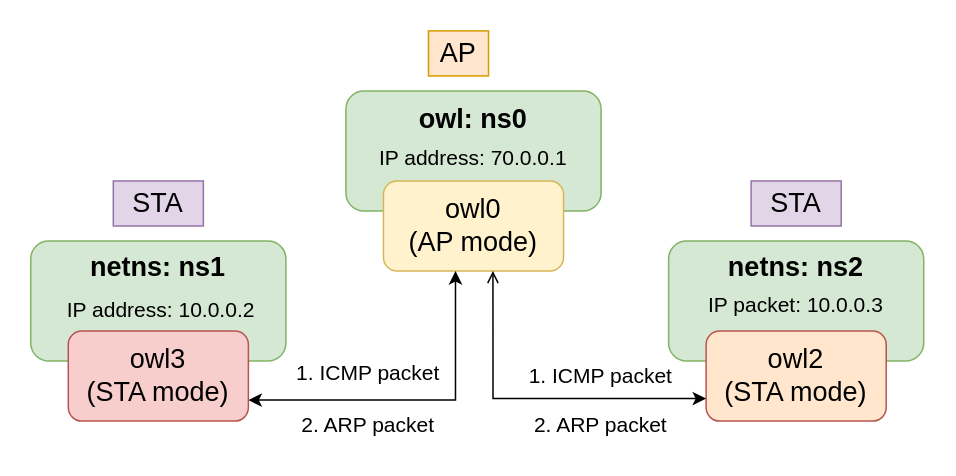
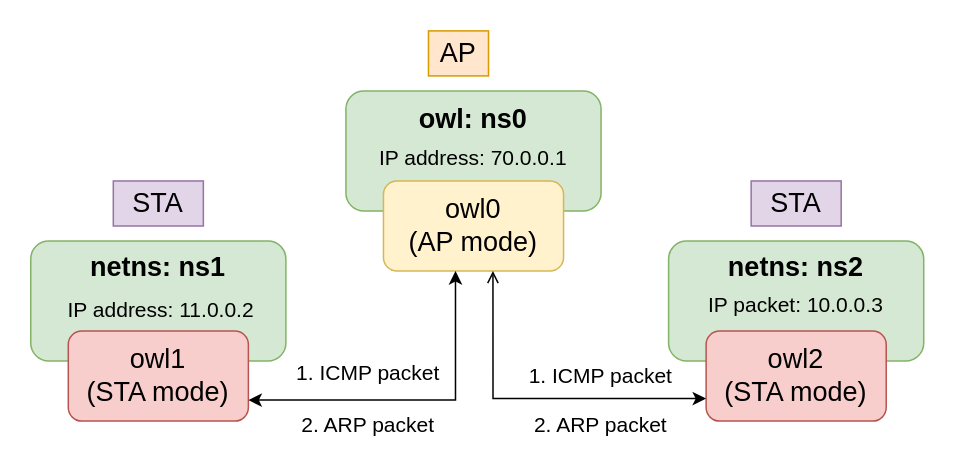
node "IP address: 10.0.0.2": label "IP address: 10.0.0.2" -> "IP address: 11.0.0.2"
node "owl3 (STA mode)": label "owl3 (STA mode)" -> "owl1 (STA mode)"
node "owl2 (STA mode)": fillcolor #ffe6cc -> #f8cecc
